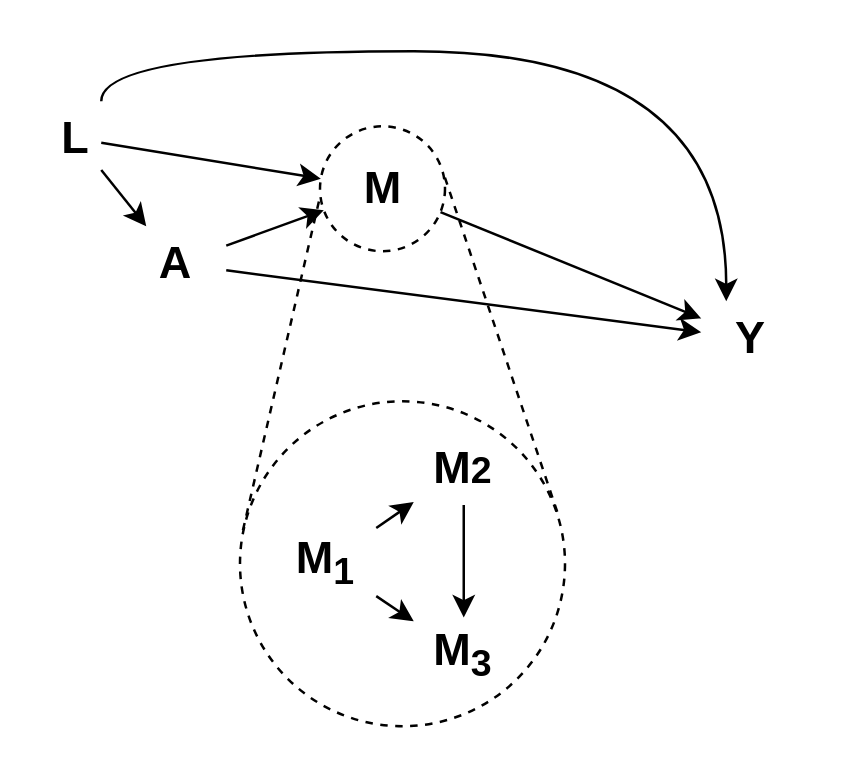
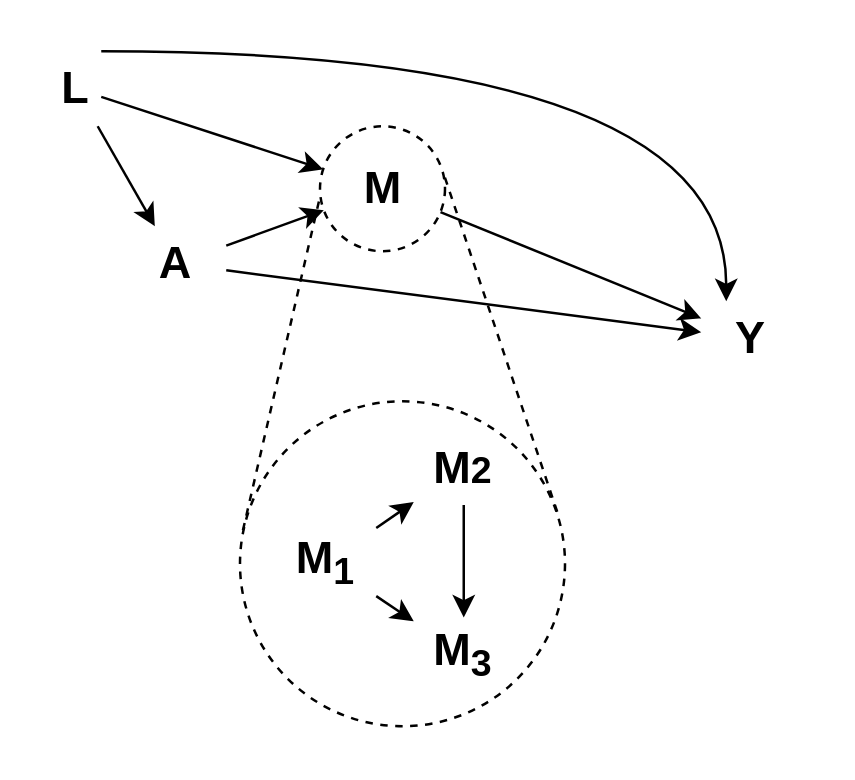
node "L": moved (76, 139) -> (76, 89)
